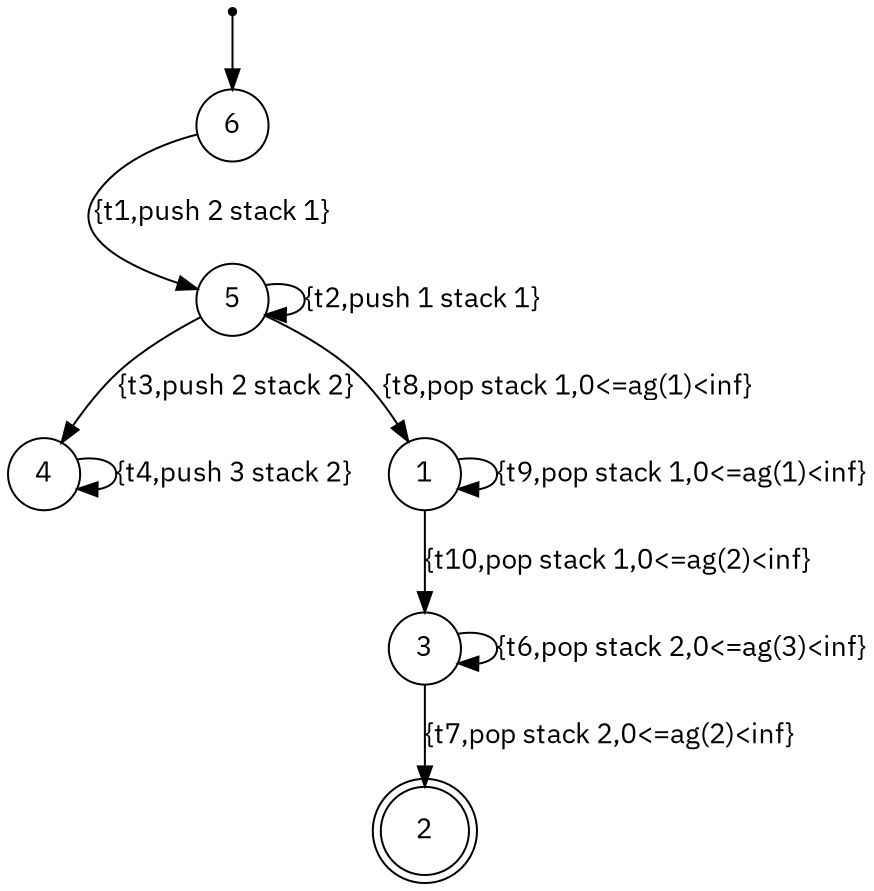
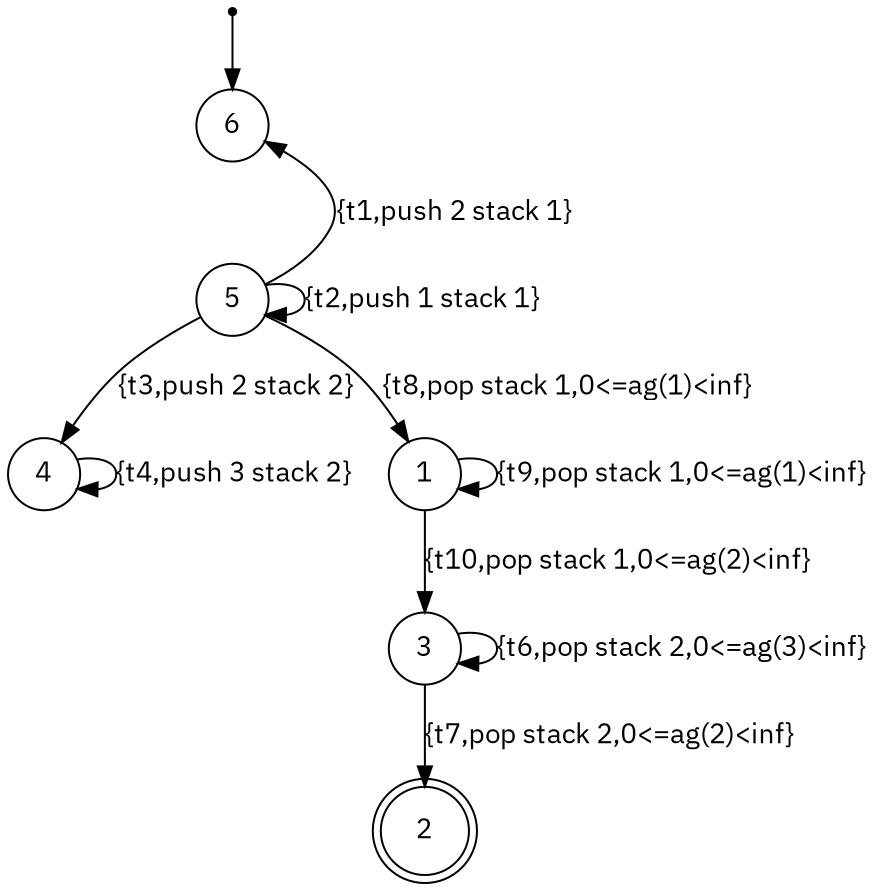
edge "6" -> "5": reversed
